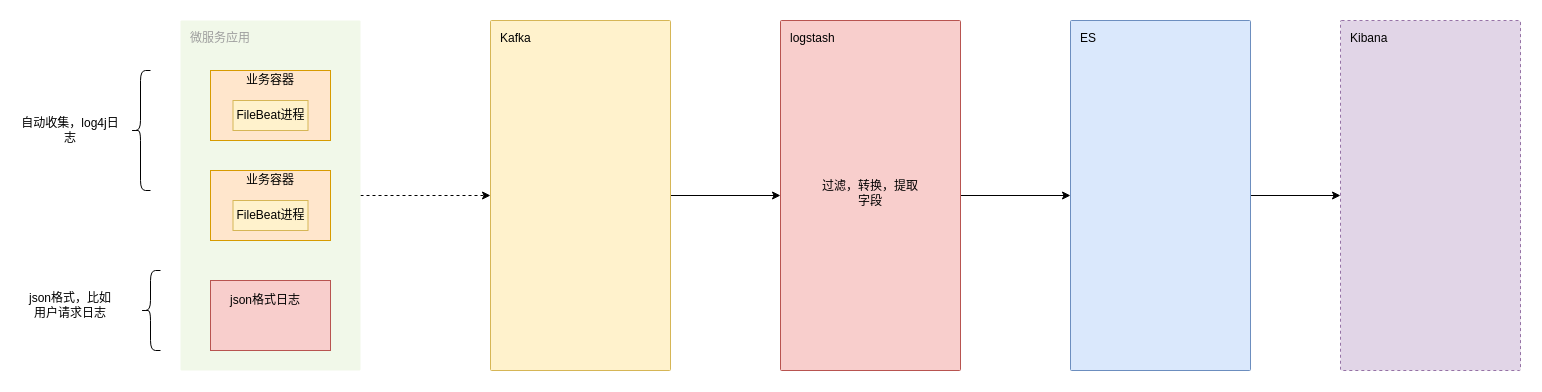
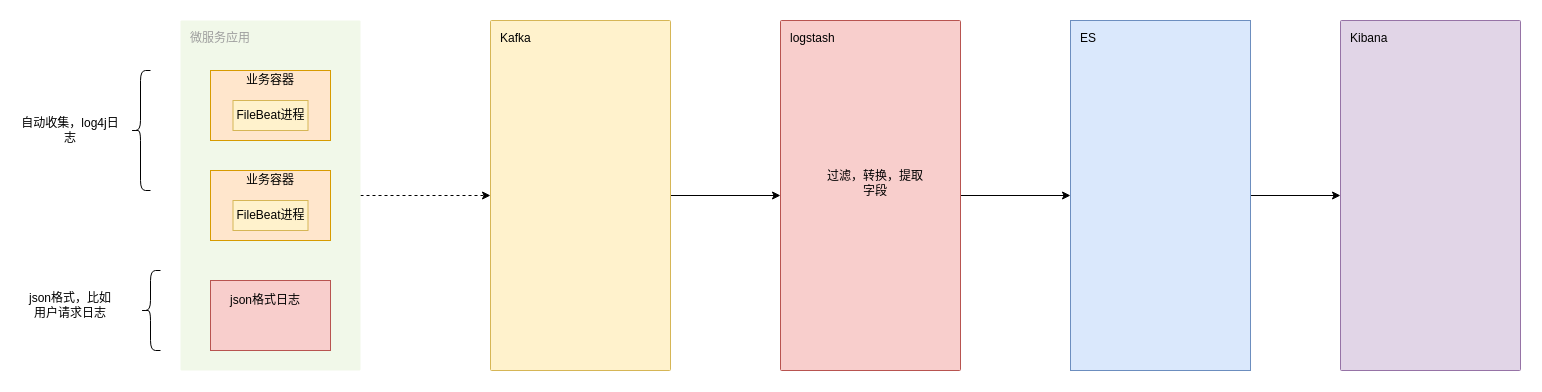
node "过滤，转换，提取字段": moved (871, 193) -> (876, 183)
node "ES": shape rounded rectangle -> rectangle
node "Kibana": style dashed -> solid
